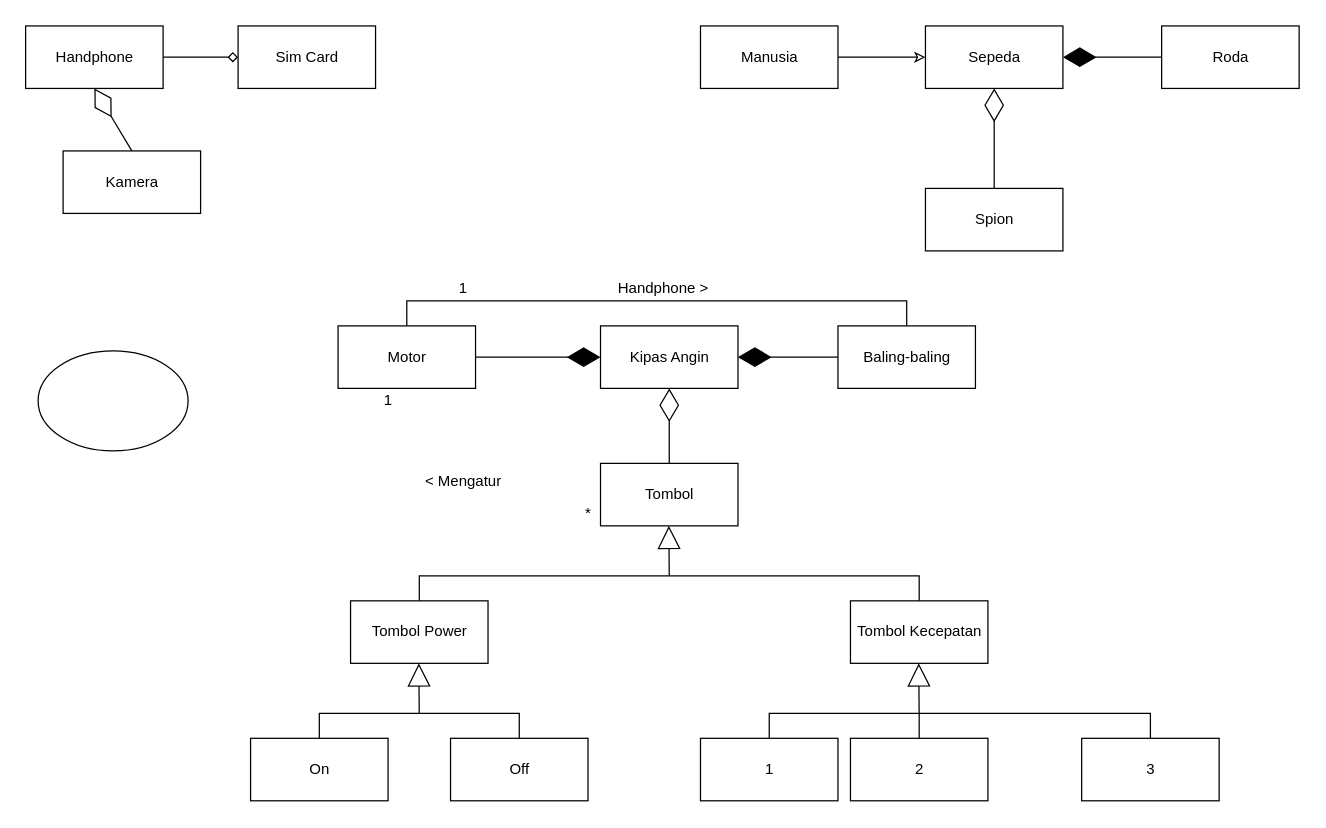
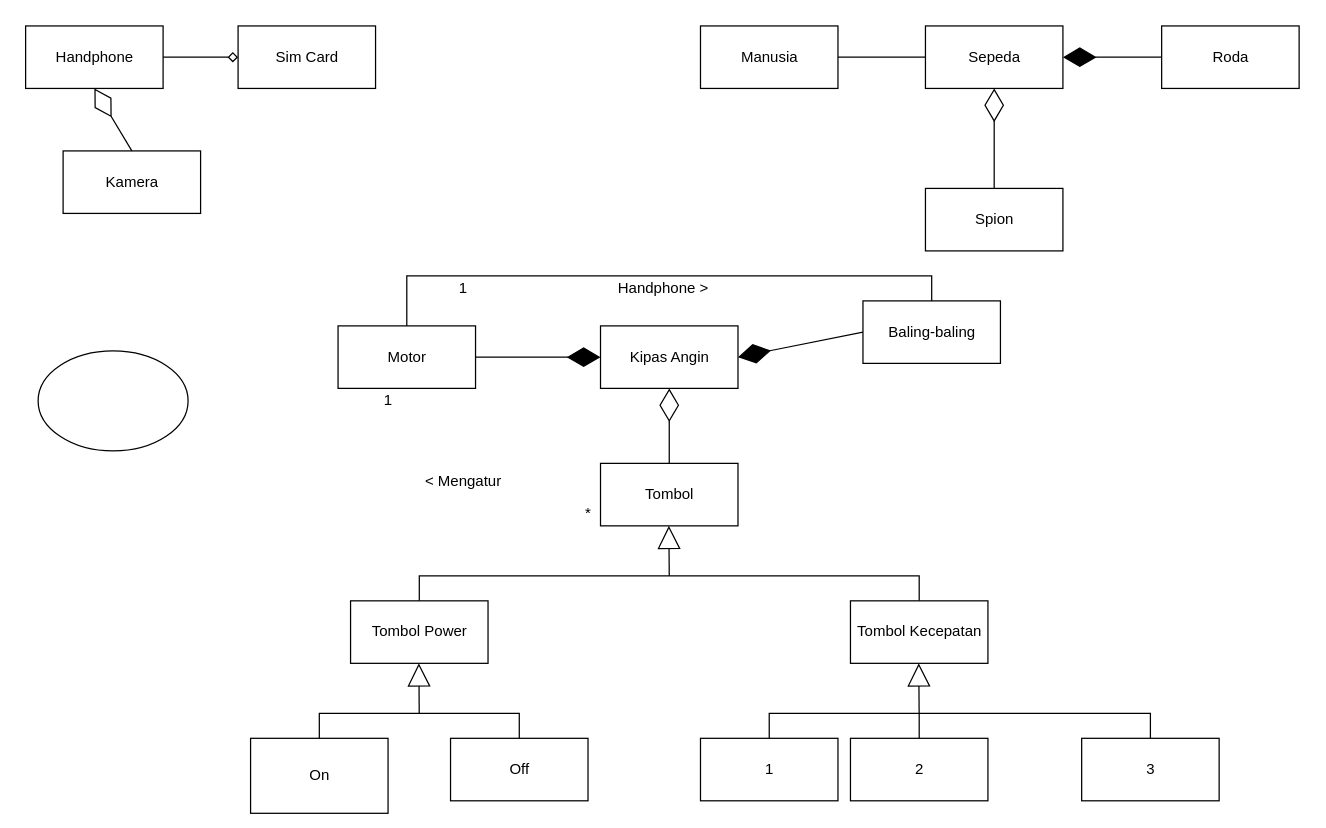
edge "Manusia" -> "Sepeda": arrowhead classic -> none
node "Baling-baling": moved (907, 357) -> (932, 332)
node "On": size 138x63 -> 138x75
